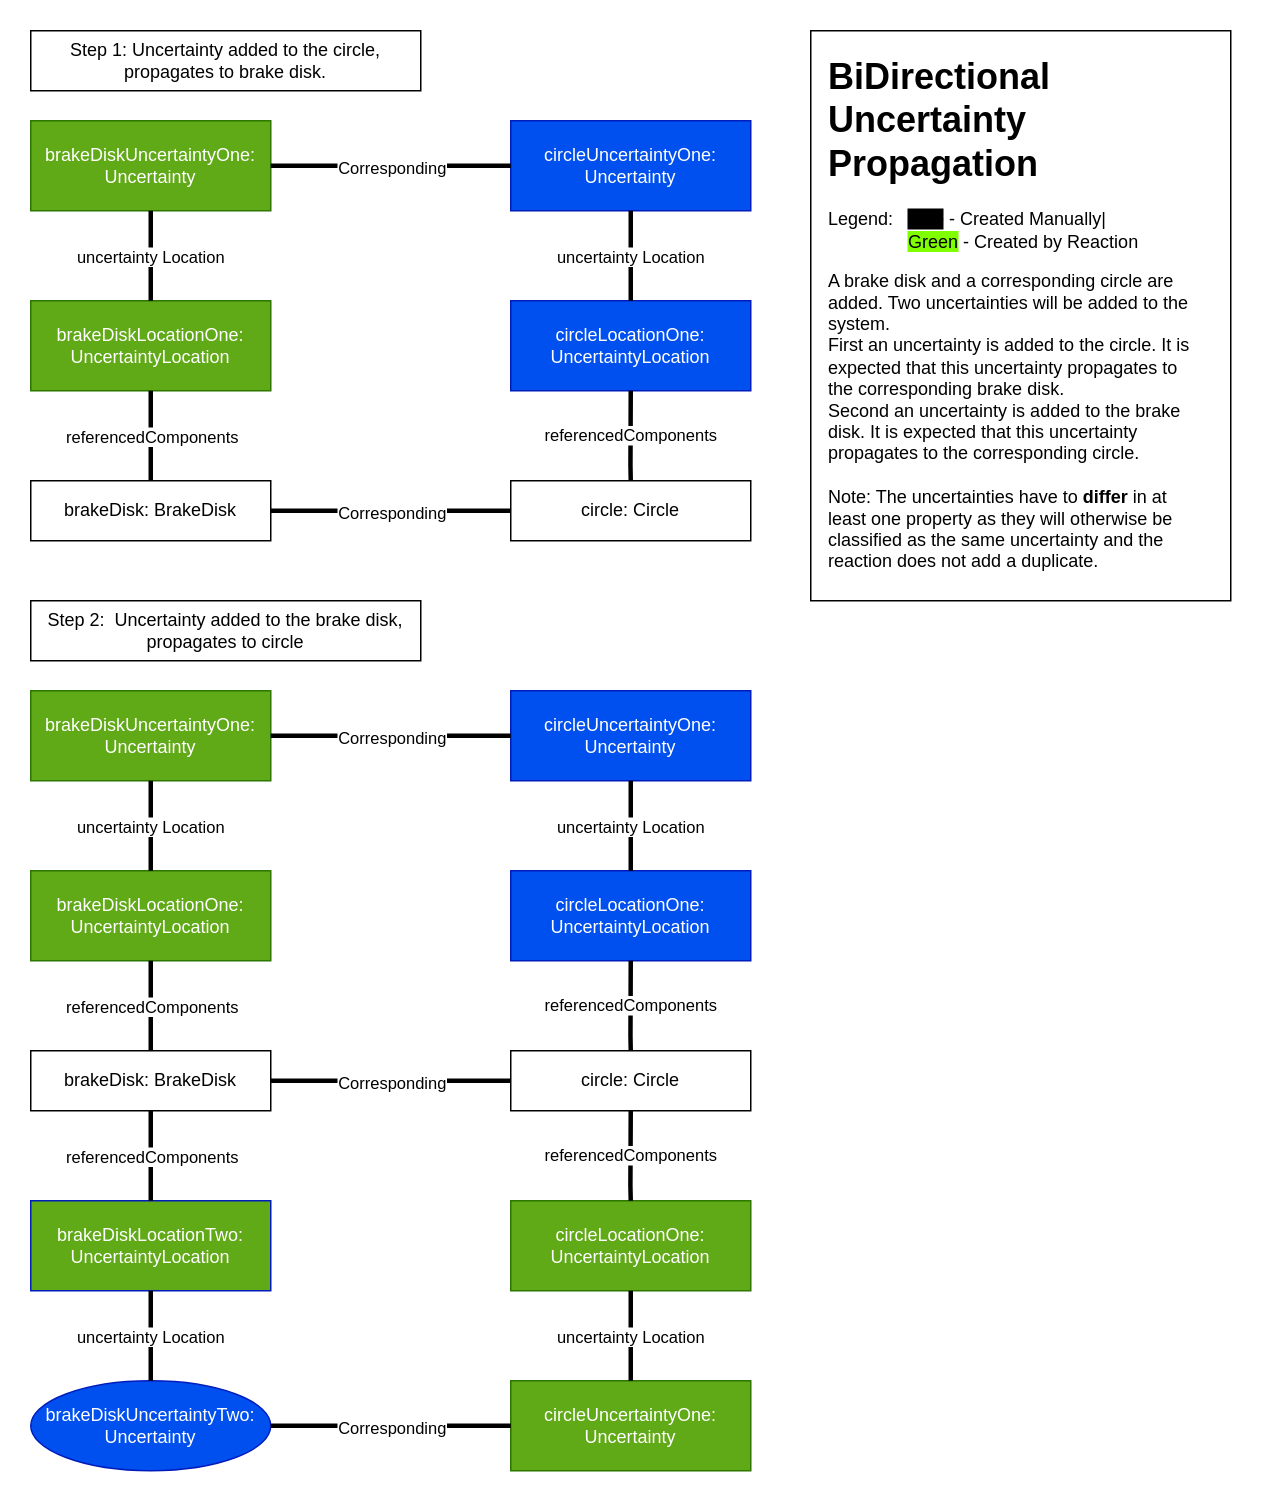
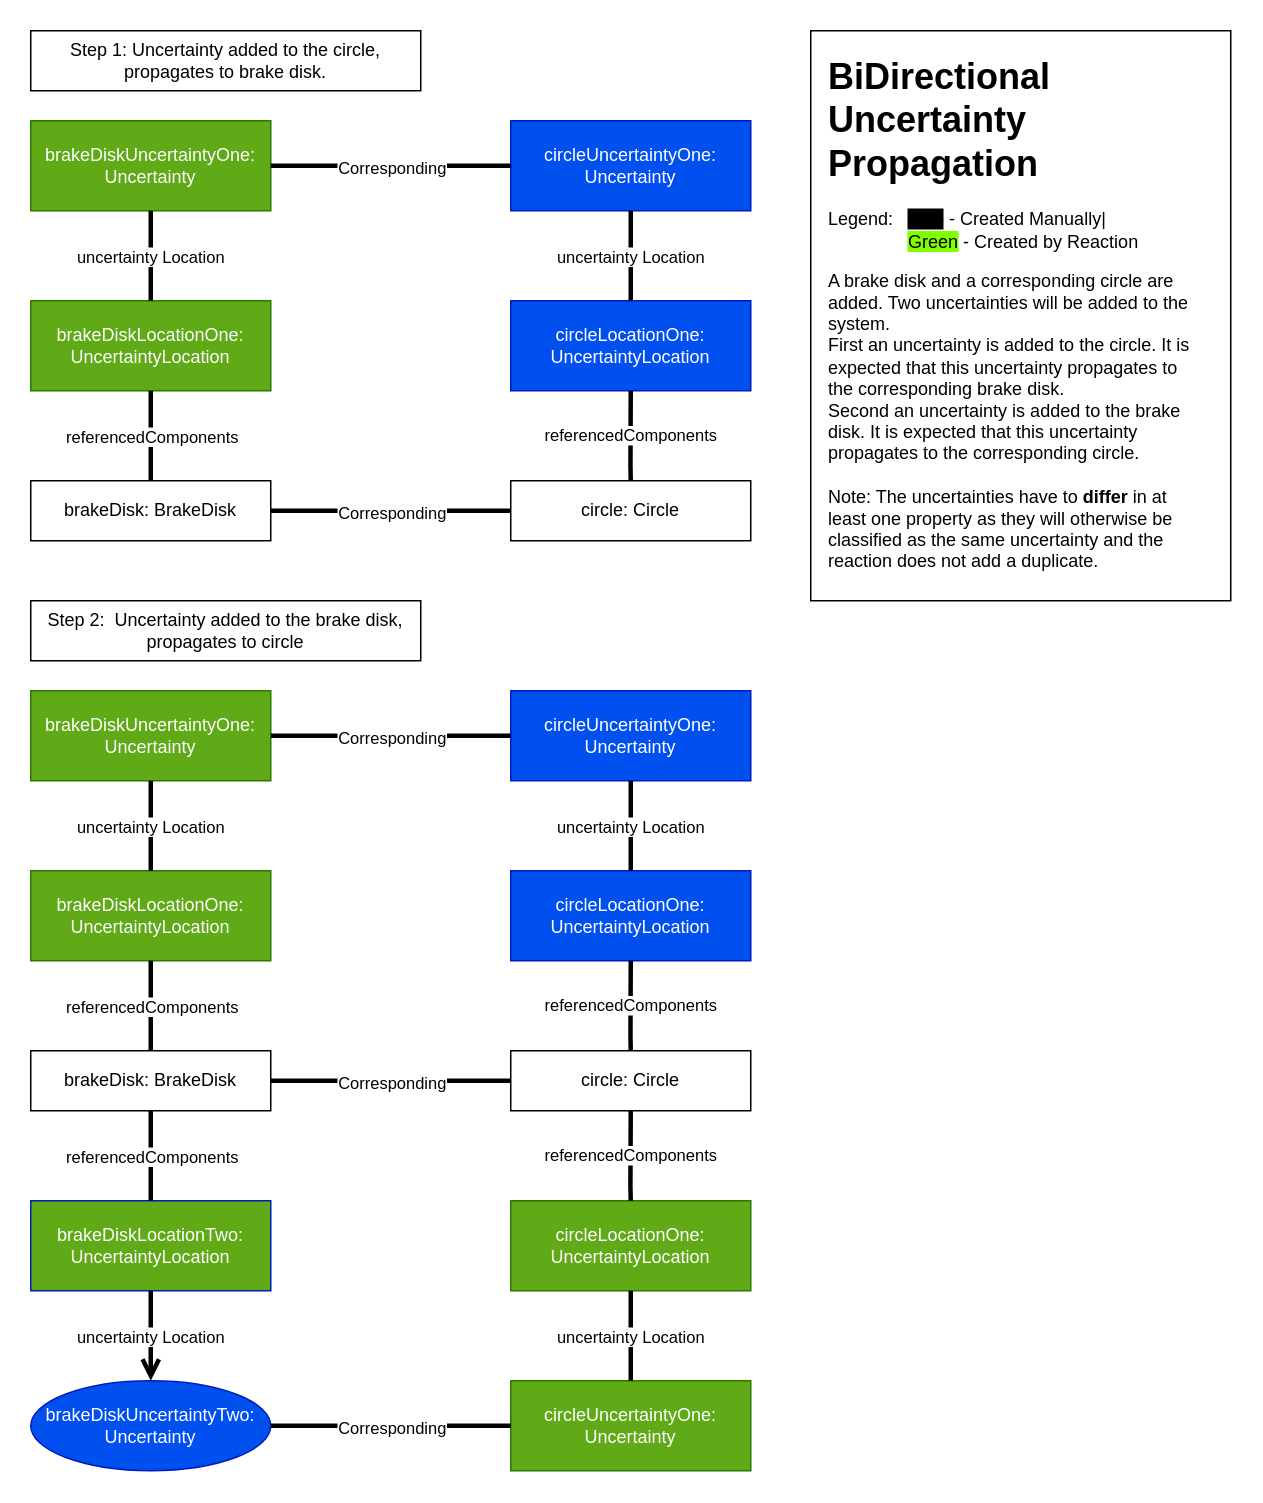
edge "brakeDiskLocationTwo: UncertaintyLocation" -- "brakeDiskUncertaintyTwo: Uncertainty": arrowhead none -> open
